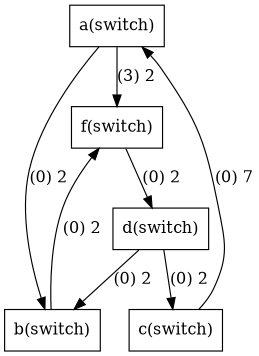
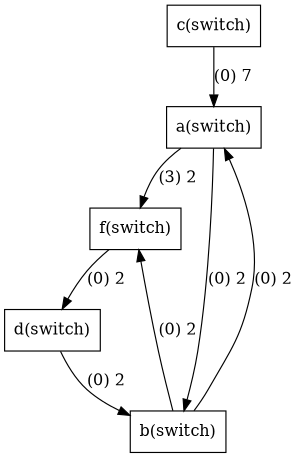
edge "d(switch)" -> "c(switch)": removed, label "(0) 2"
edge "b(switch)" -> "a(switch)": added, label "(0) 2"
